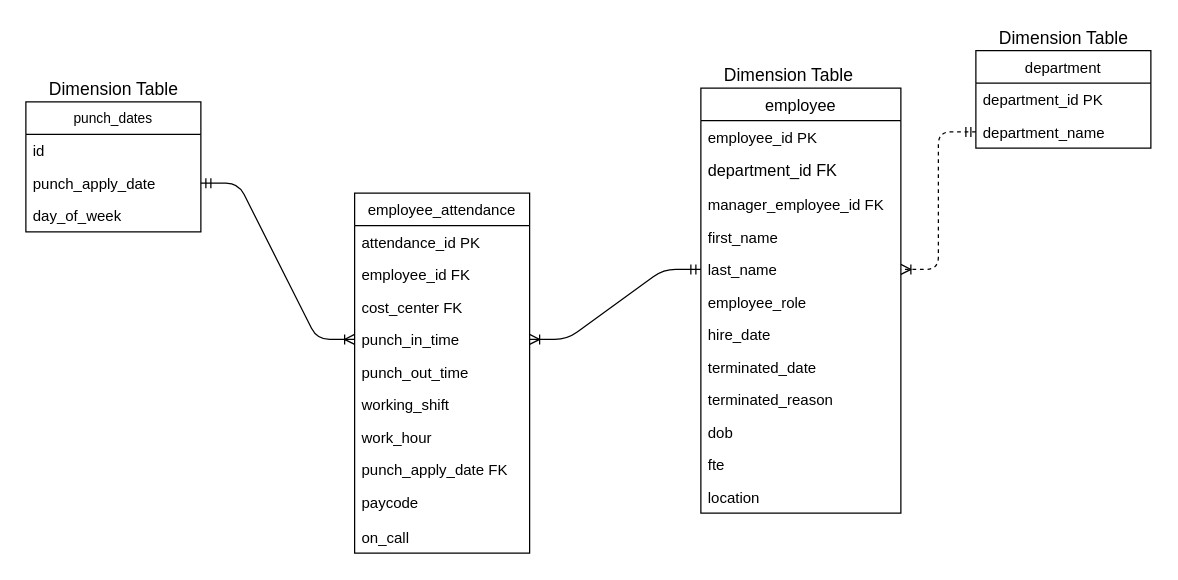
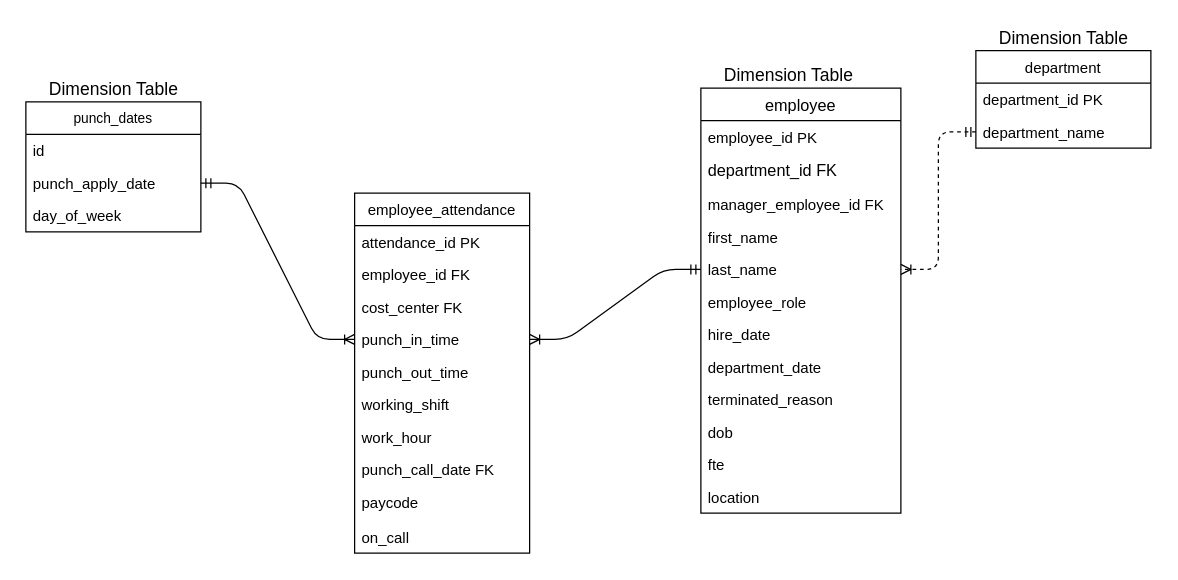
node "terminated_date": label "terminated_date" -> "department_date"
node "punch_apply_date FK": label "punch_apply_date FK" -> "punch_call_date FK"
